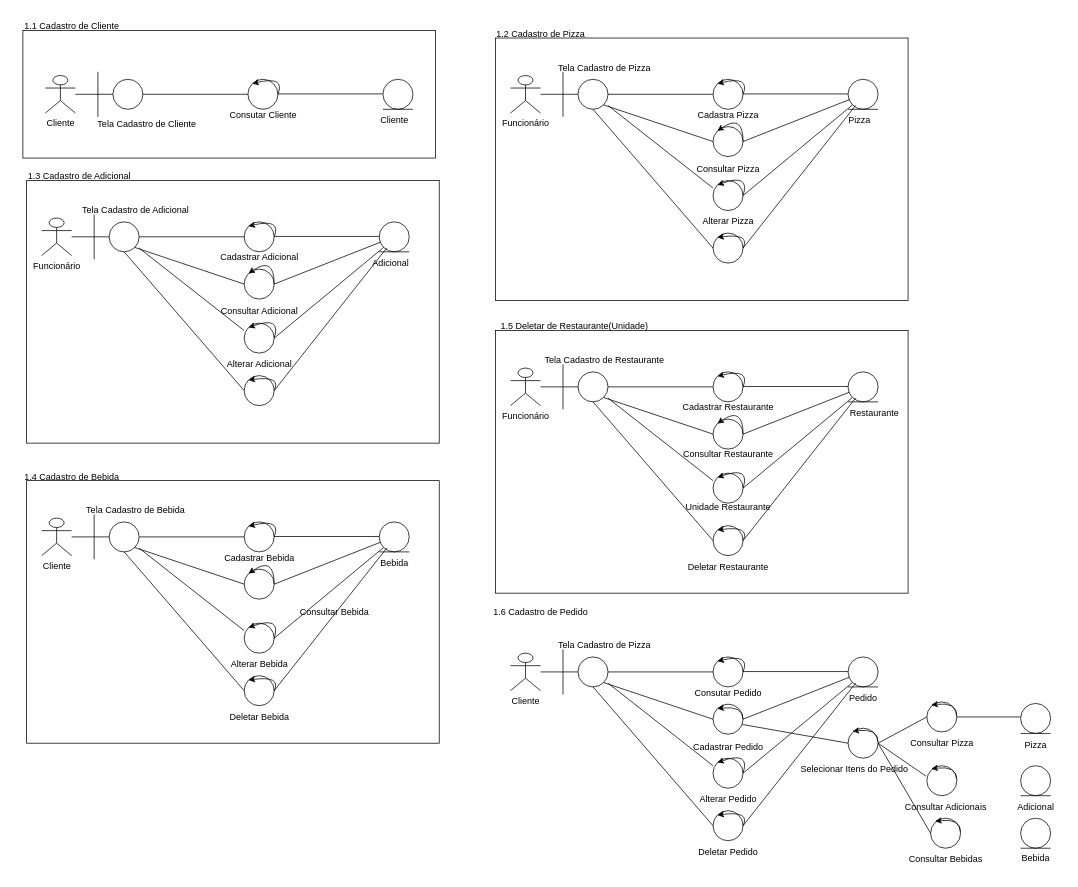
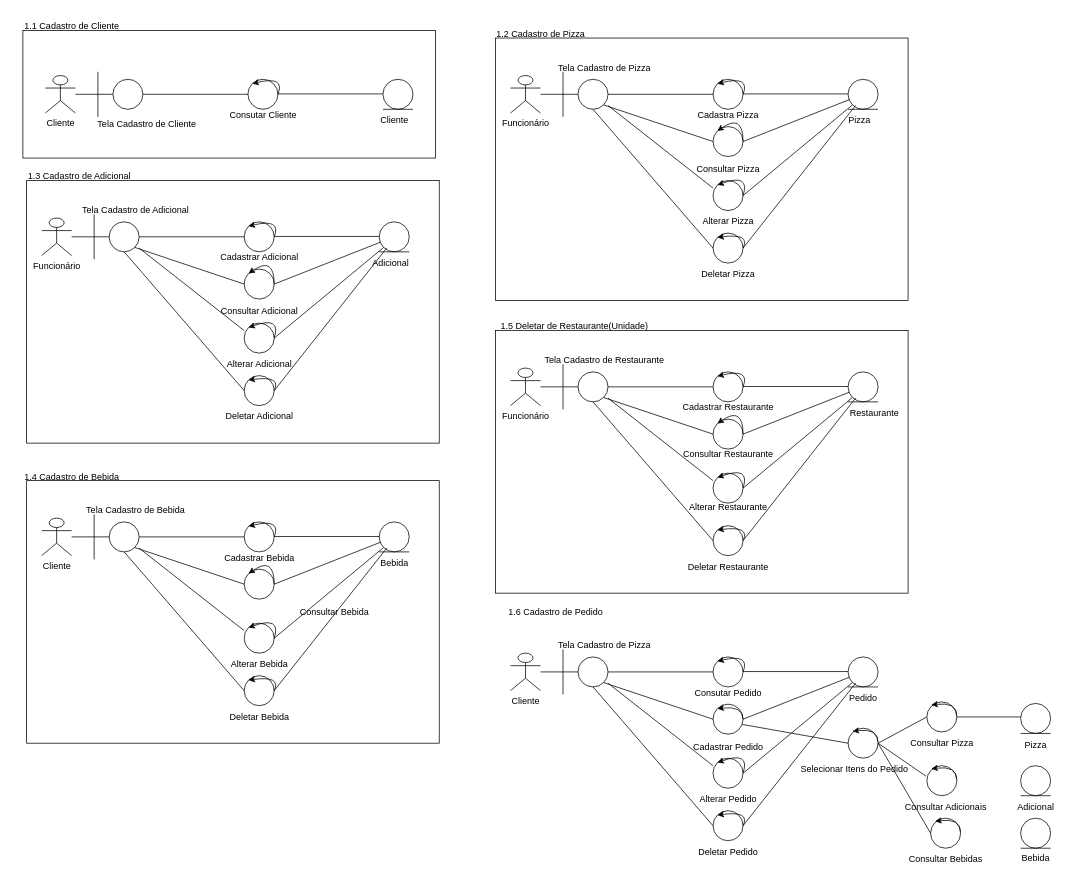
node "Deletar Pizza": added
node "Deletar Adicional": added
node "Unidade Restaurante": label "Unidade Restaurante" -> "Alterar Restaurante"
node "1.6 Cadastro de Pedido": moved (540, 612) -> (555, 612)
